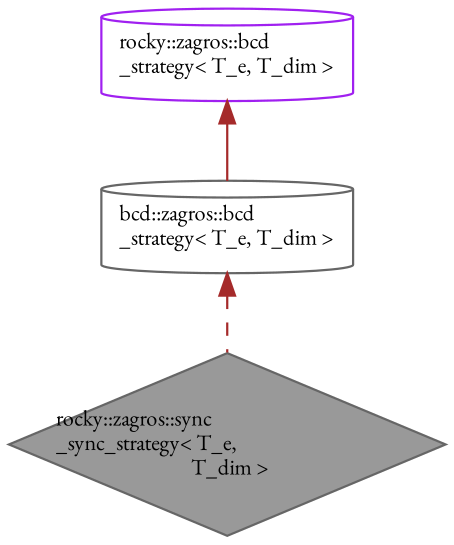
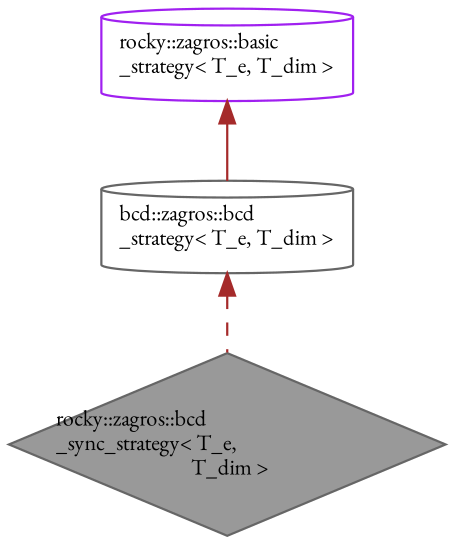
node "rocky::zagros::bcd _strategy< T_e, T_dim >": label "rocky::zagros::bcd _strategy< T_e, T_dim >" -> "rocky::zagros::basic _strategy< T_e, T_dim >"
node "rocky::zagros::sync _sync_strategy< T_e, T_dim >": label "rocky::zagros::sync _sync_strategy< T_e, T_dim >" -> "rocky::zagros::bcd _sync_strategy< T_e, T_dim >"
